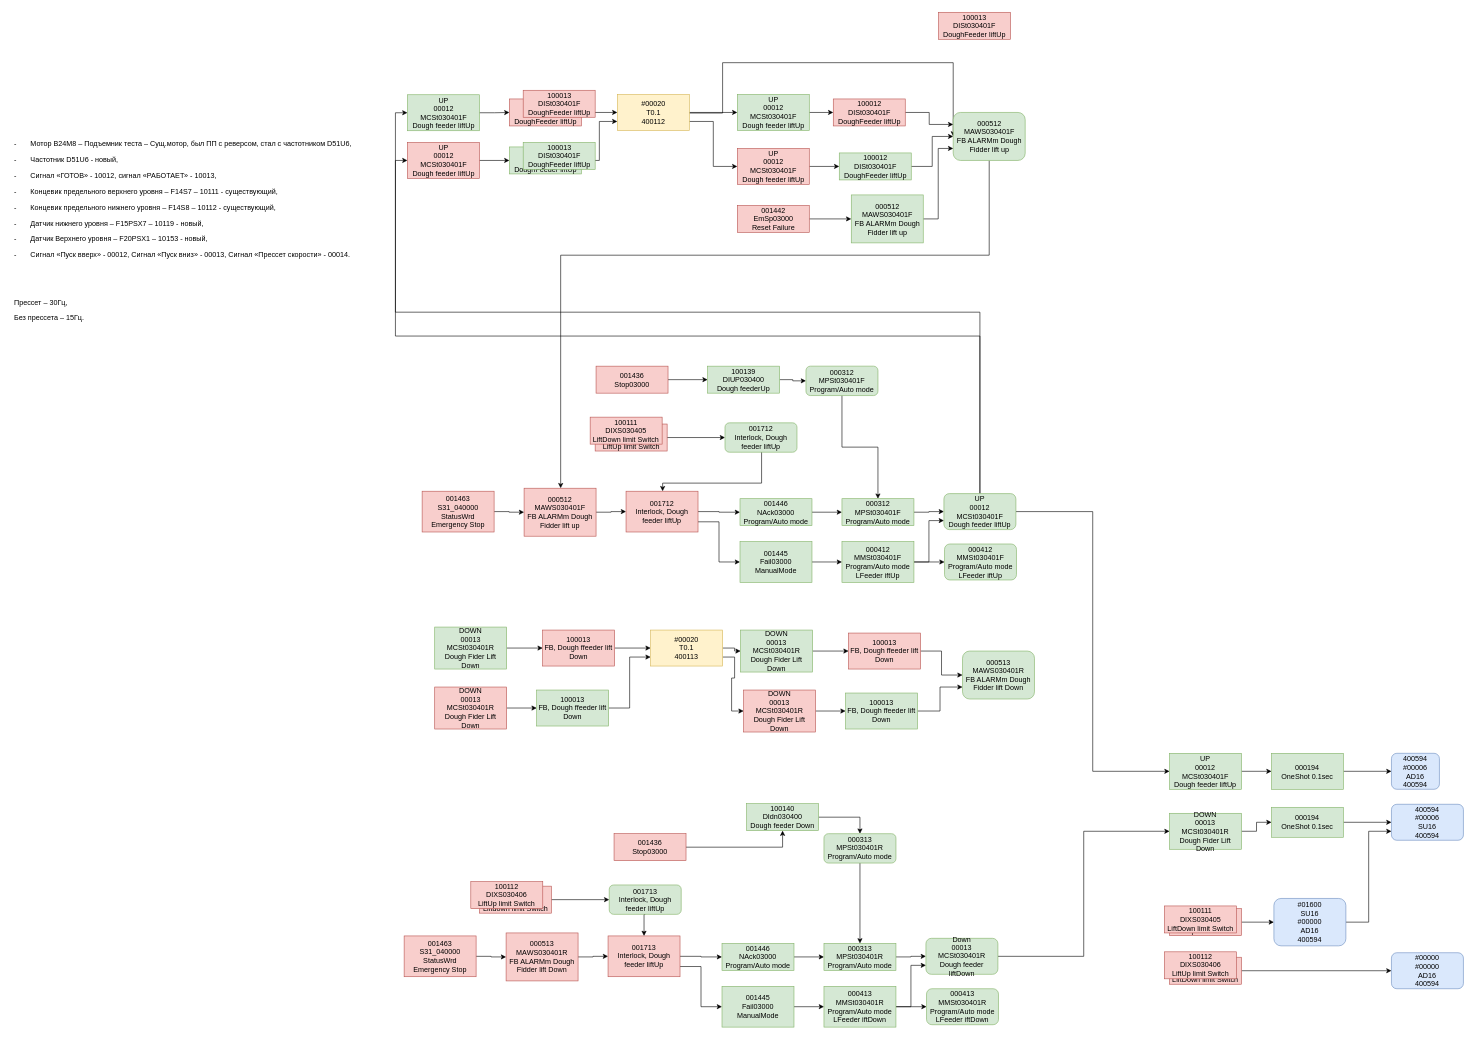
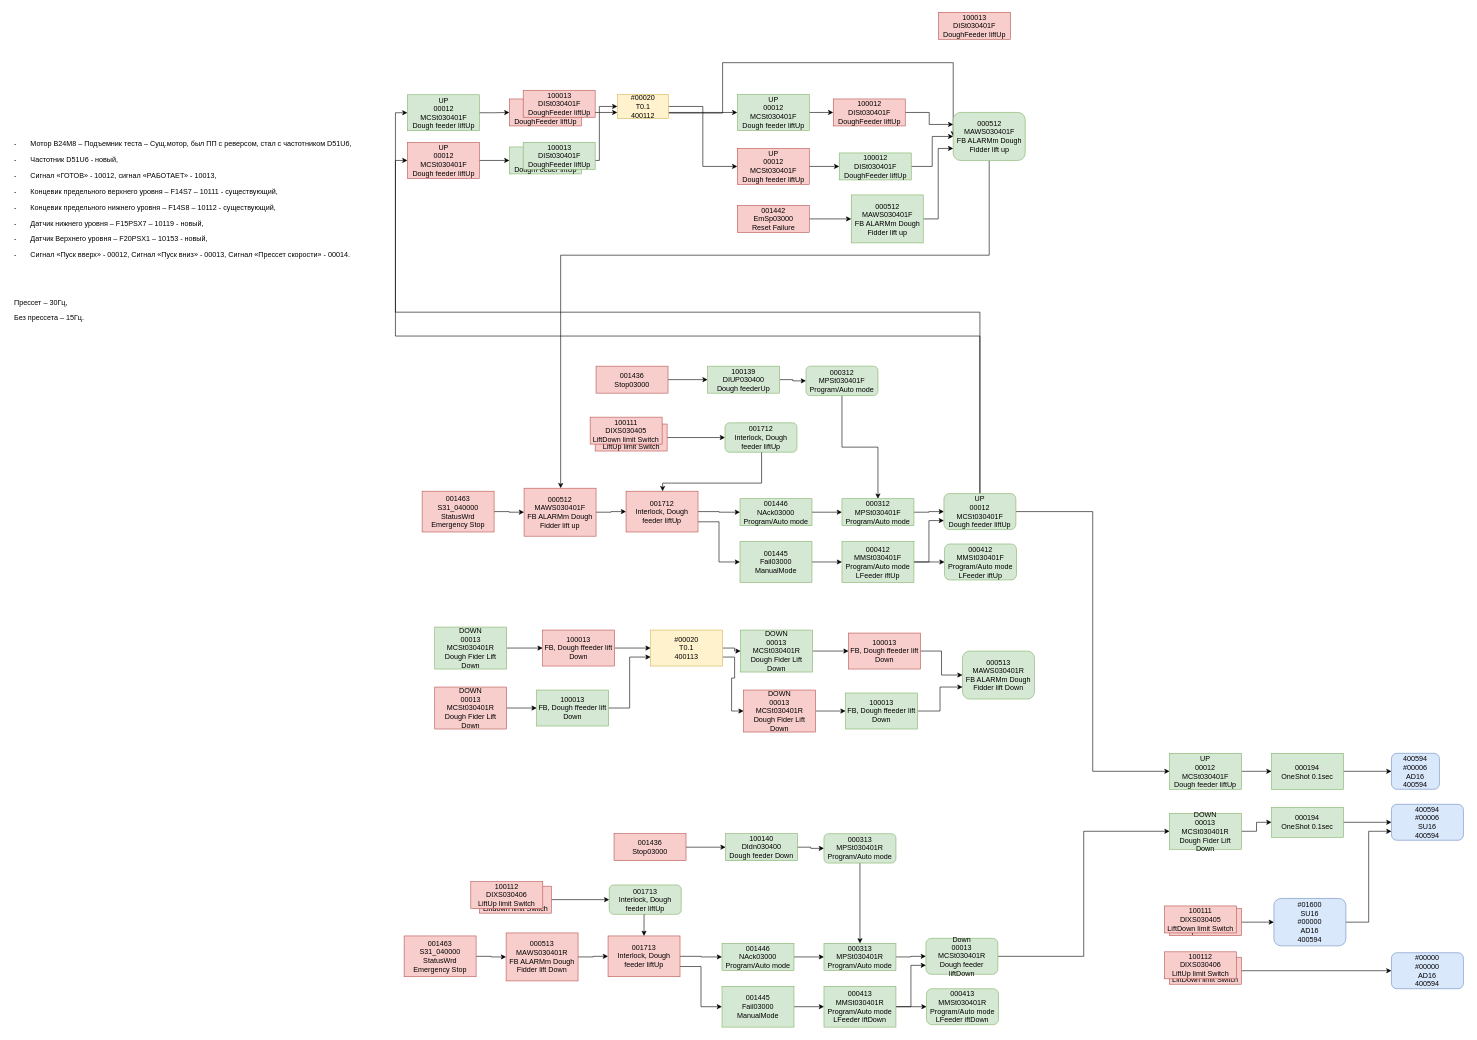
node "#00020 T0.1 400112": size 72x36 -> 51x24
node "100140 DIdn030400 Dough feeder Down": moved (783, 818) -> (762, 848)
